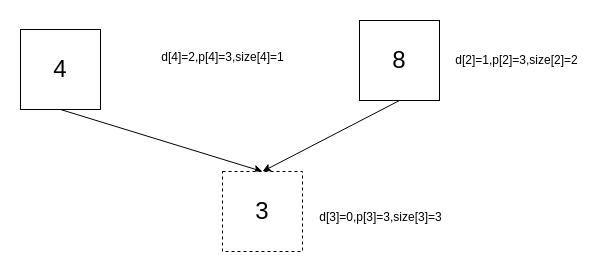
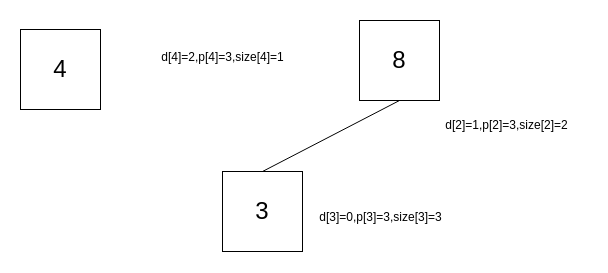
node "d[2]=1,p[2]=3,size[2]=2": moved (517, 61) -> (507, 126)
edge "4" -> "3": removed
edge "8" -> "3": arrowhead classic -> none
node "3": style dashed -> solid
